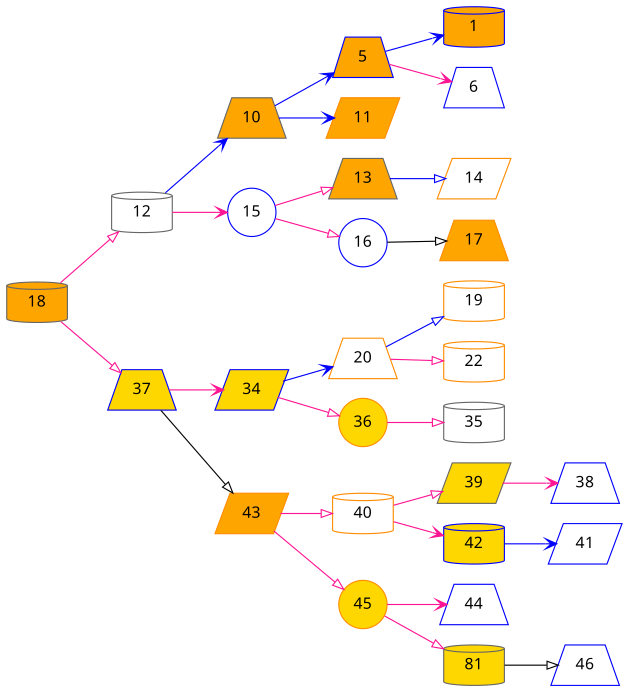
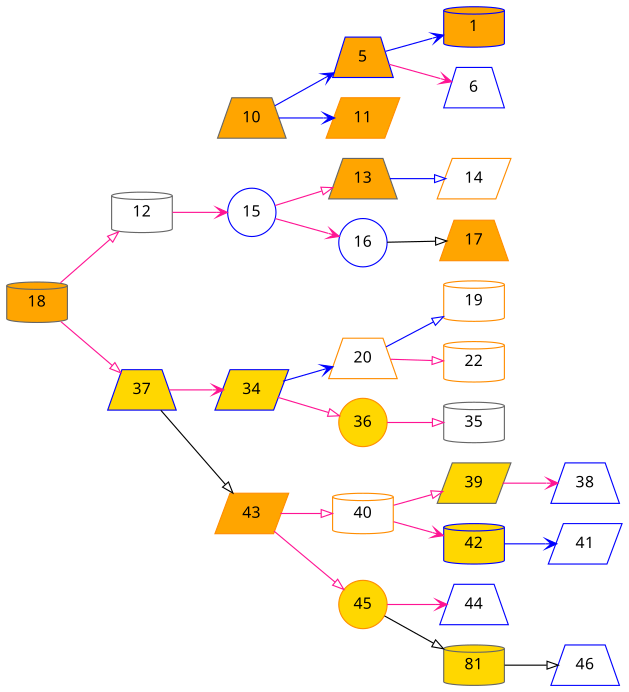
edge "12" -> "10": removed
edge "15" -> "16": arrowhead onormal -> vee
edge "45" -> "81": color deeppink -> black
